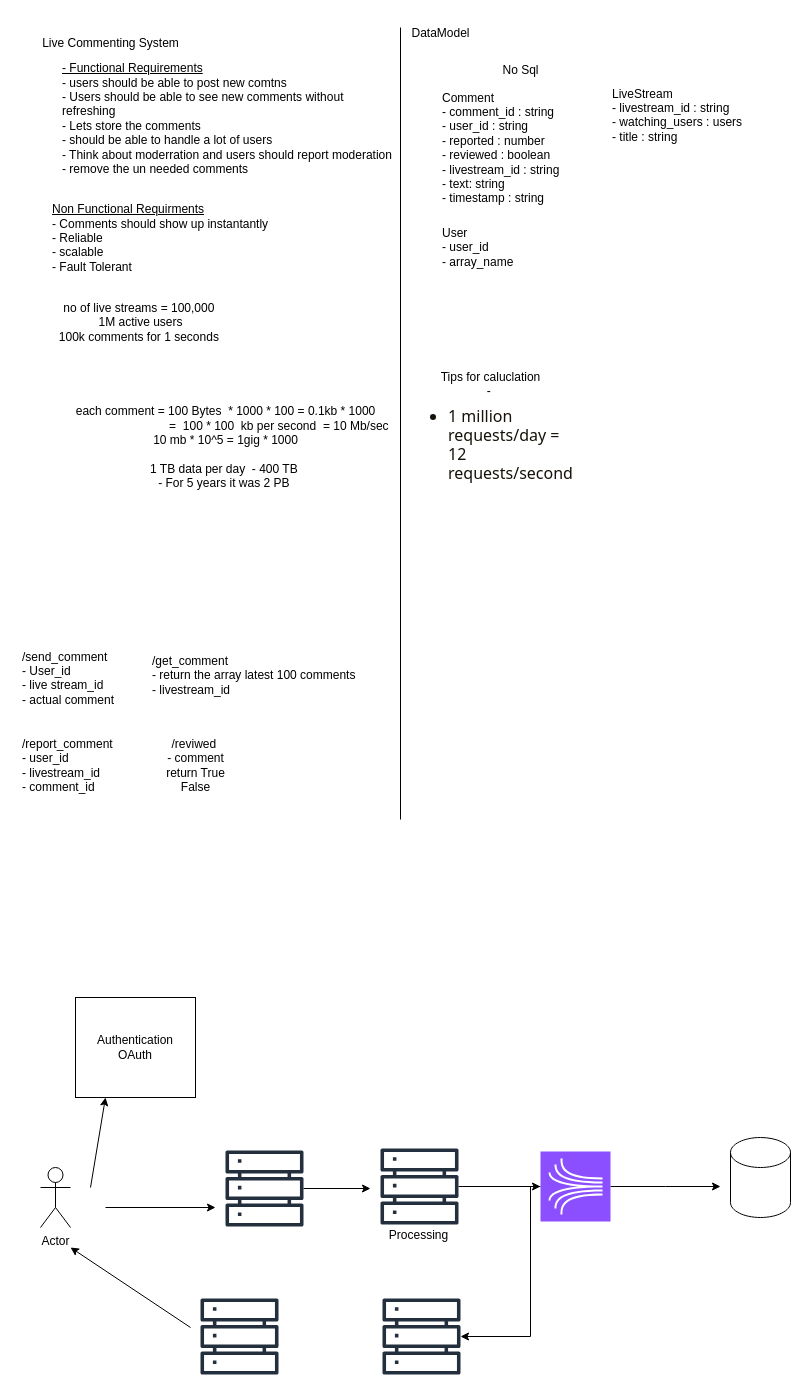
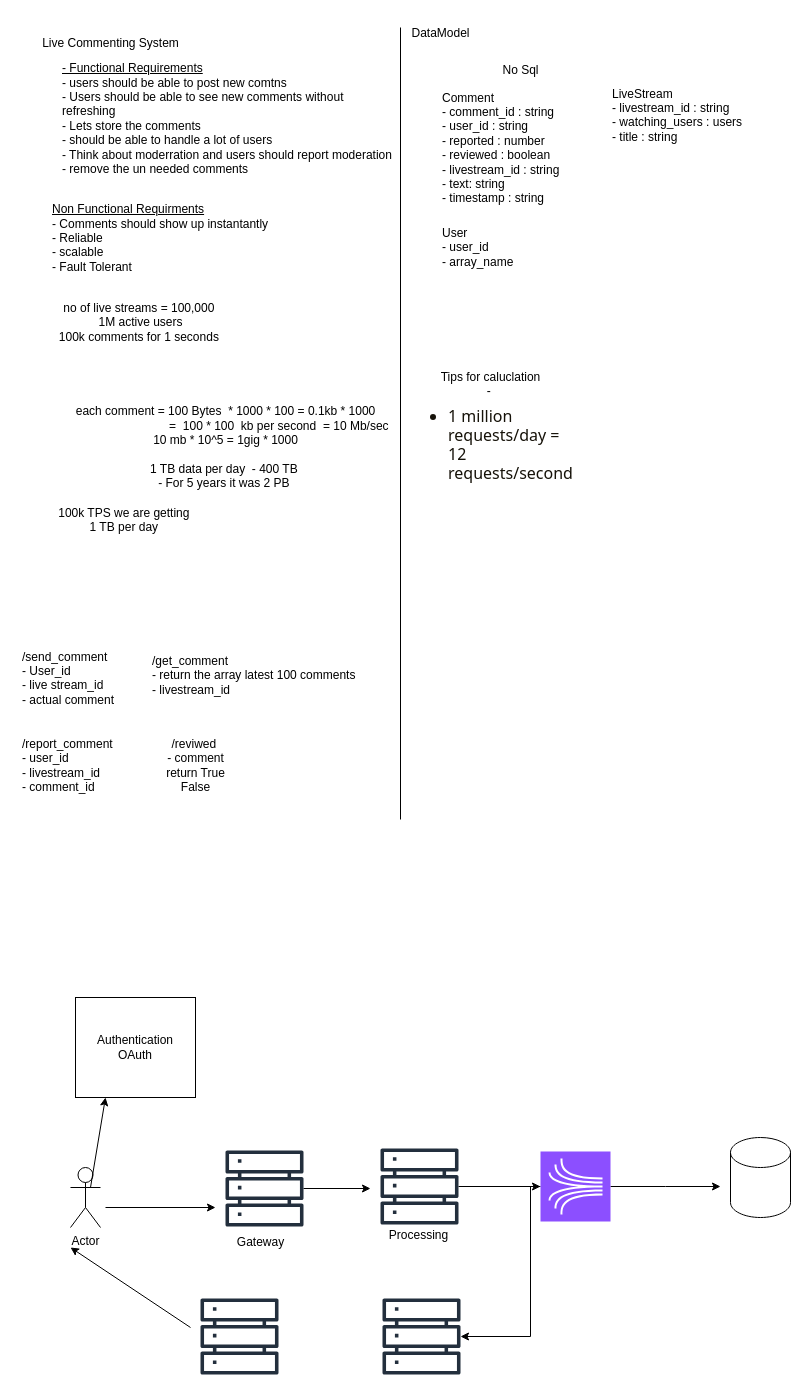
node "100k TPS we are getting 1 TB per day": added
node "Actor": moved (56, 1198) -> (86, 1198)
node "Gateway": added
